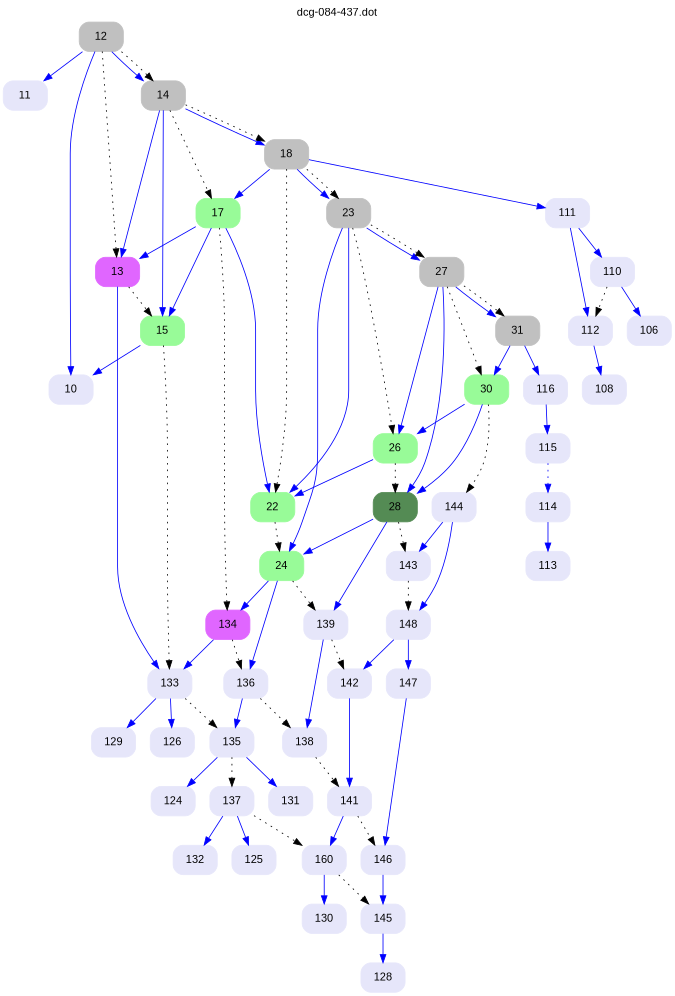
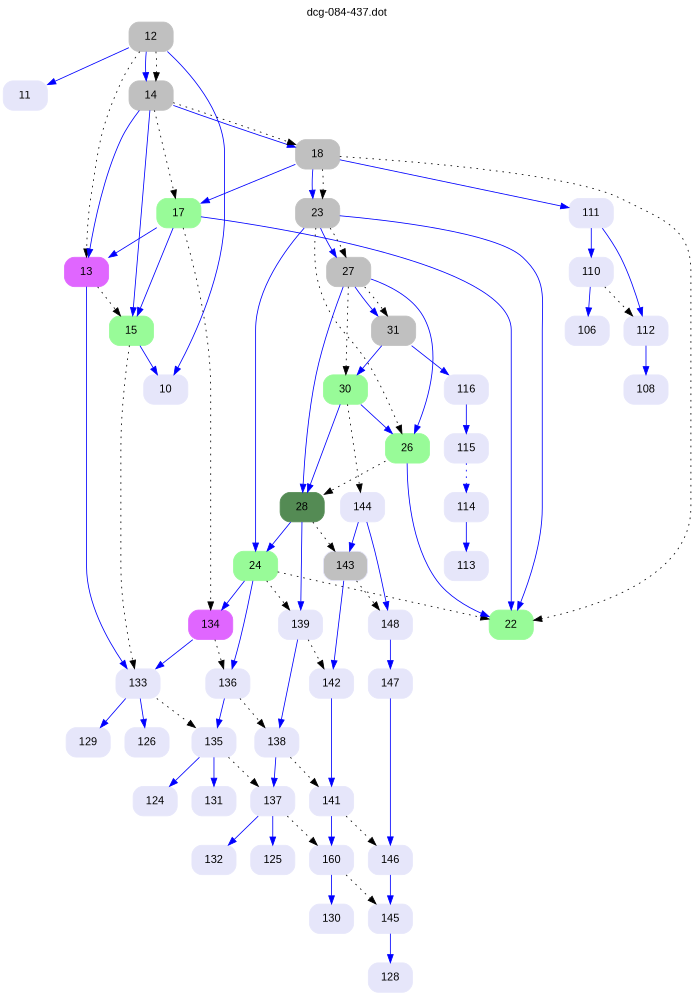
edge "22" -> "24": reversed
node "143": fillcolor lavender -> grey
edge "148" -> "142": now "143" -> "142"
edge "138" -> "137": added
